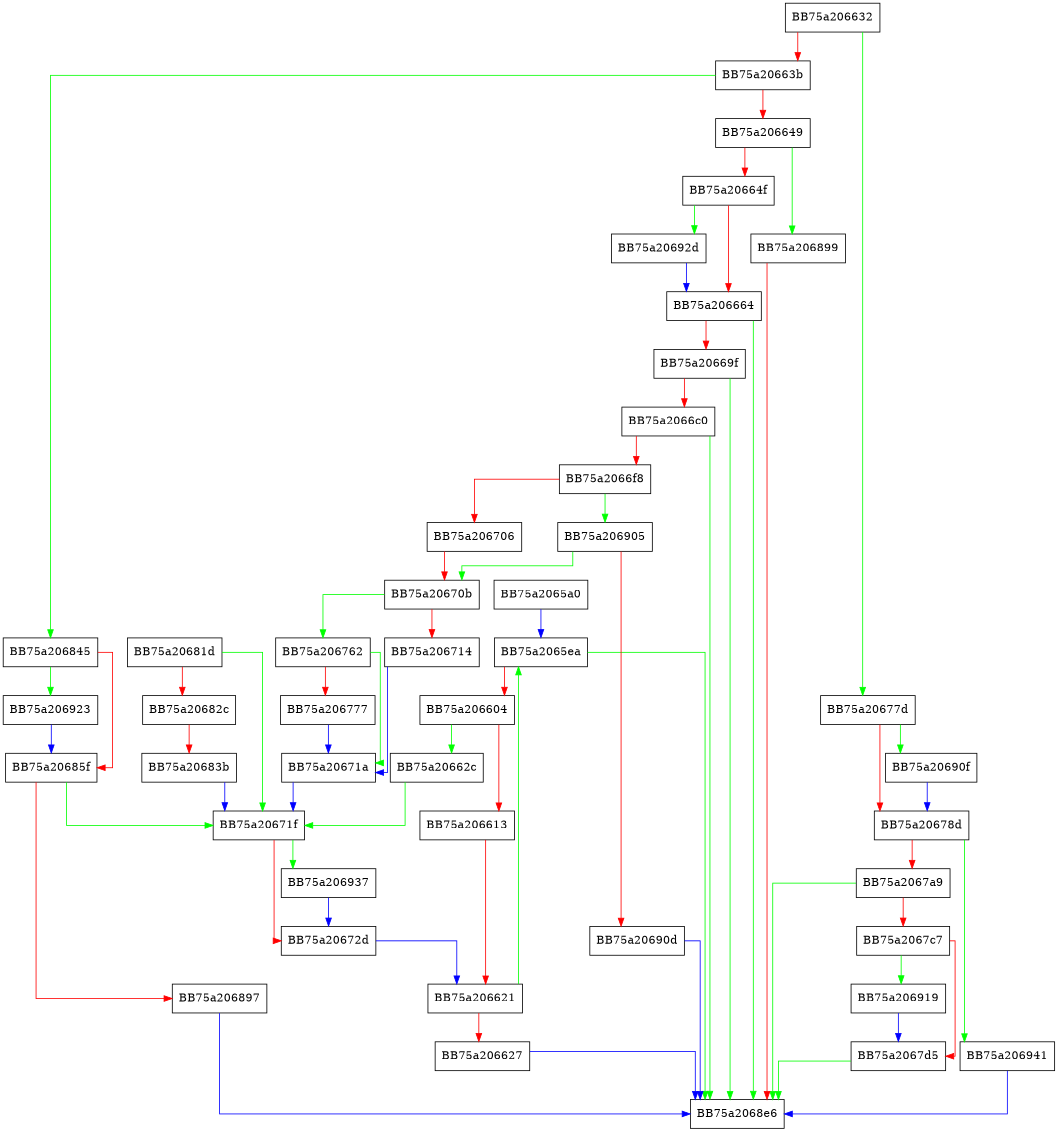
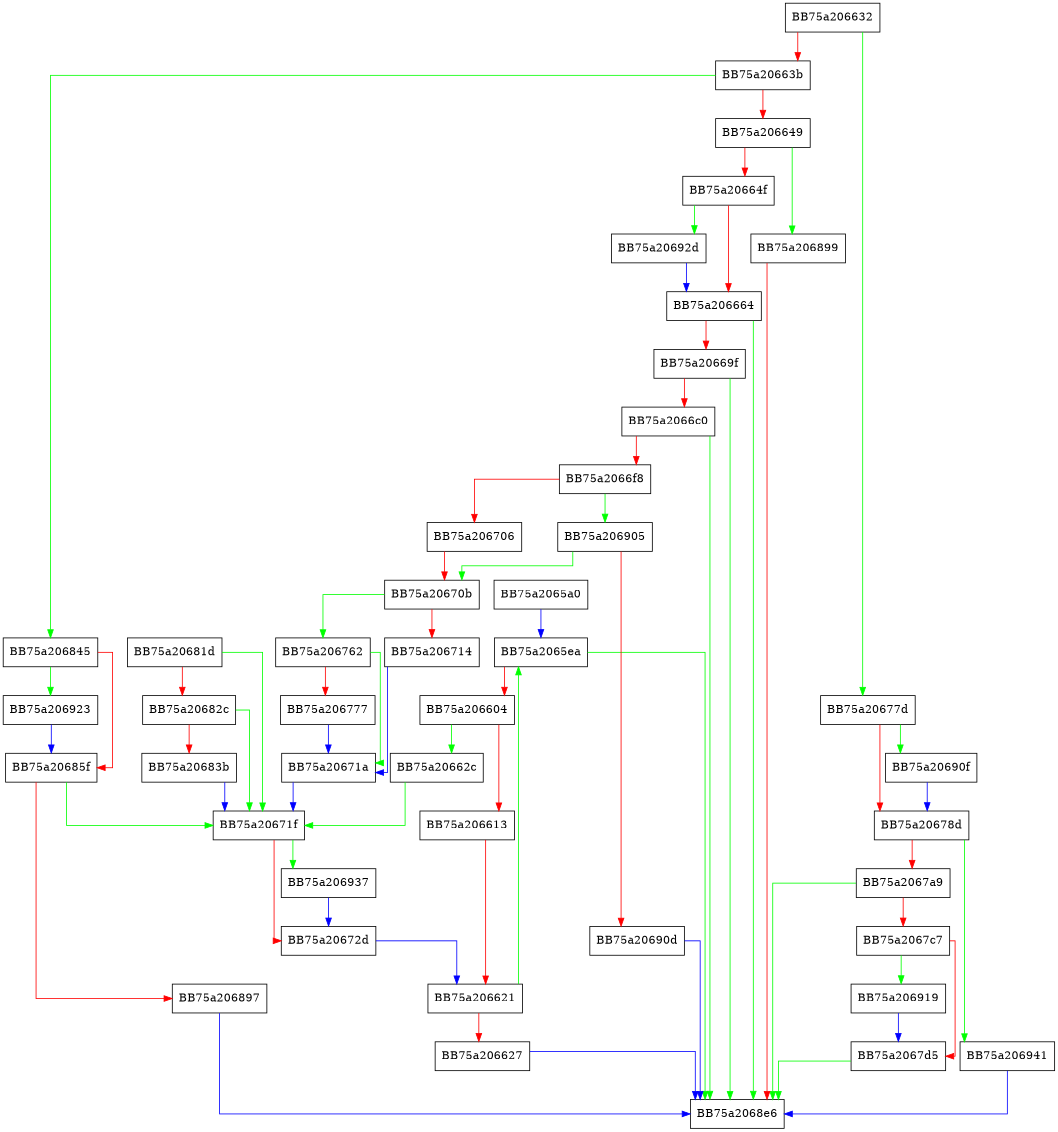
edge "BB75a20682c" -> "BB75a20671f": added
